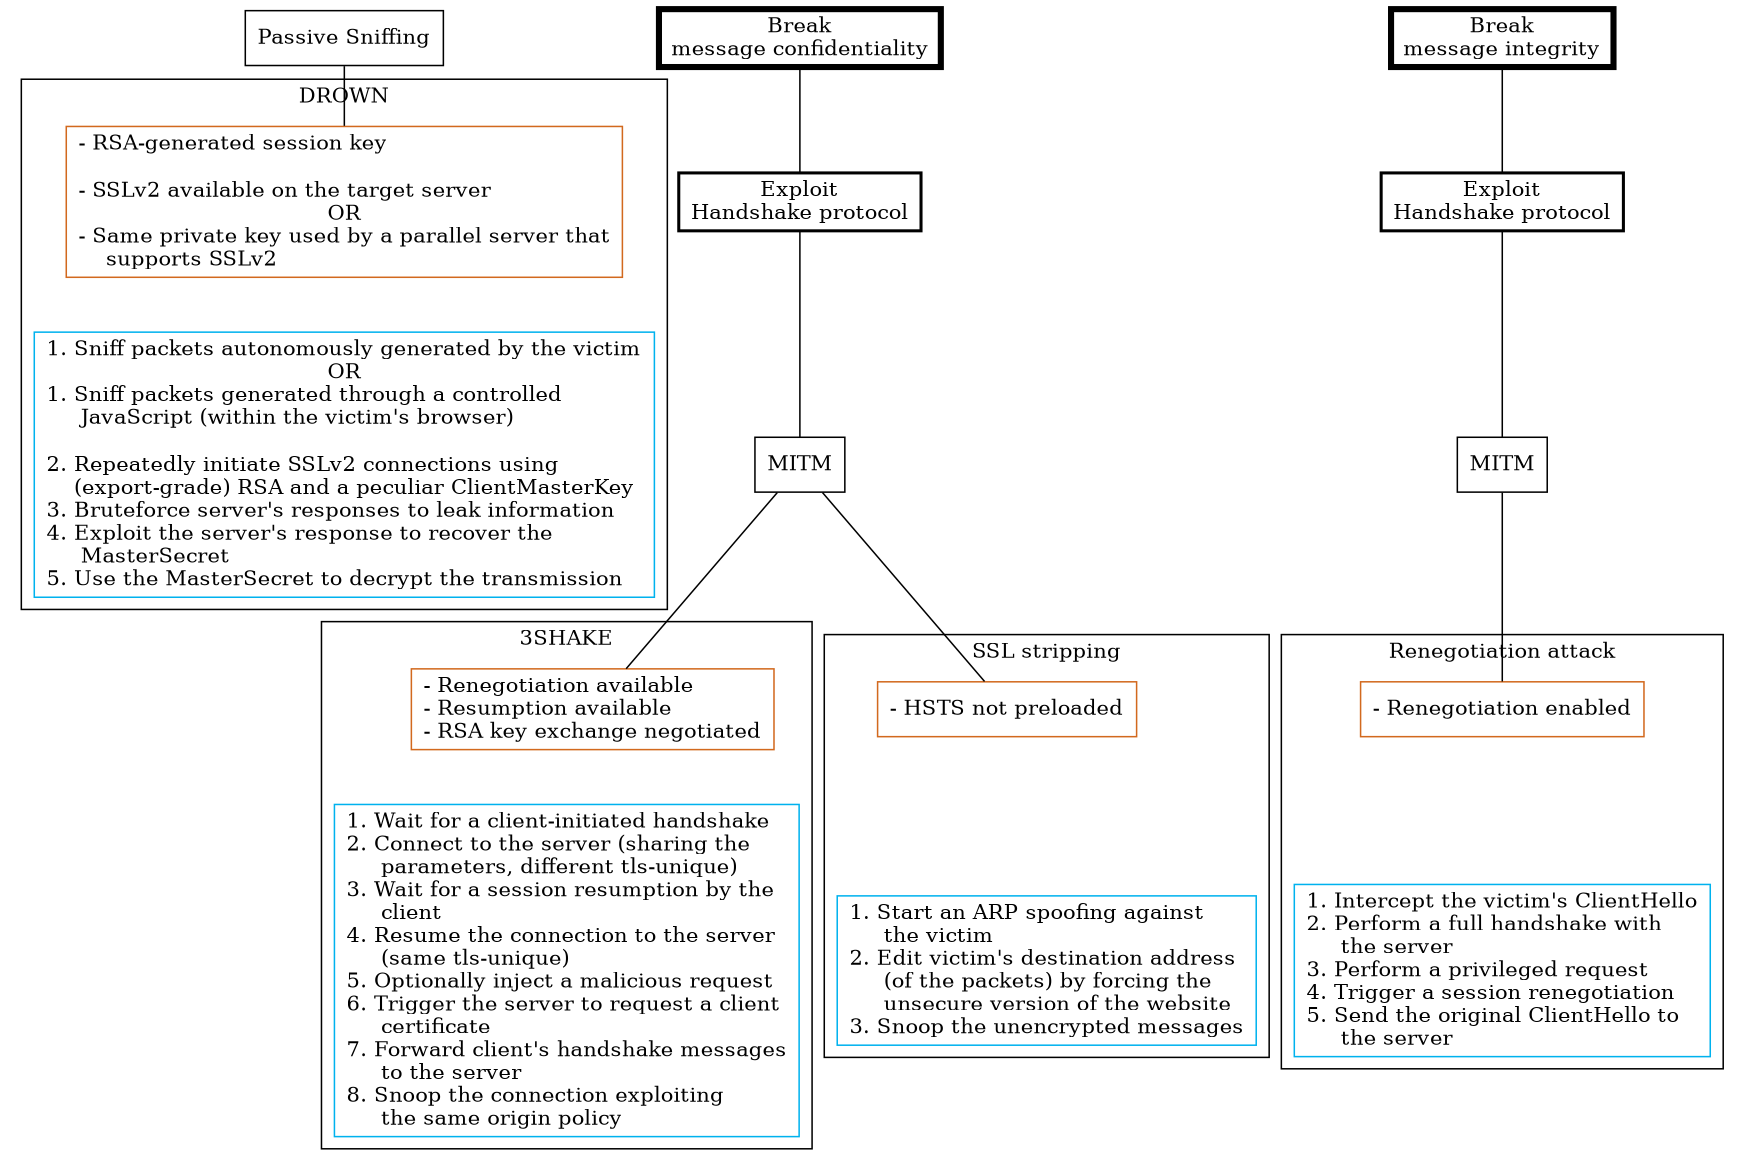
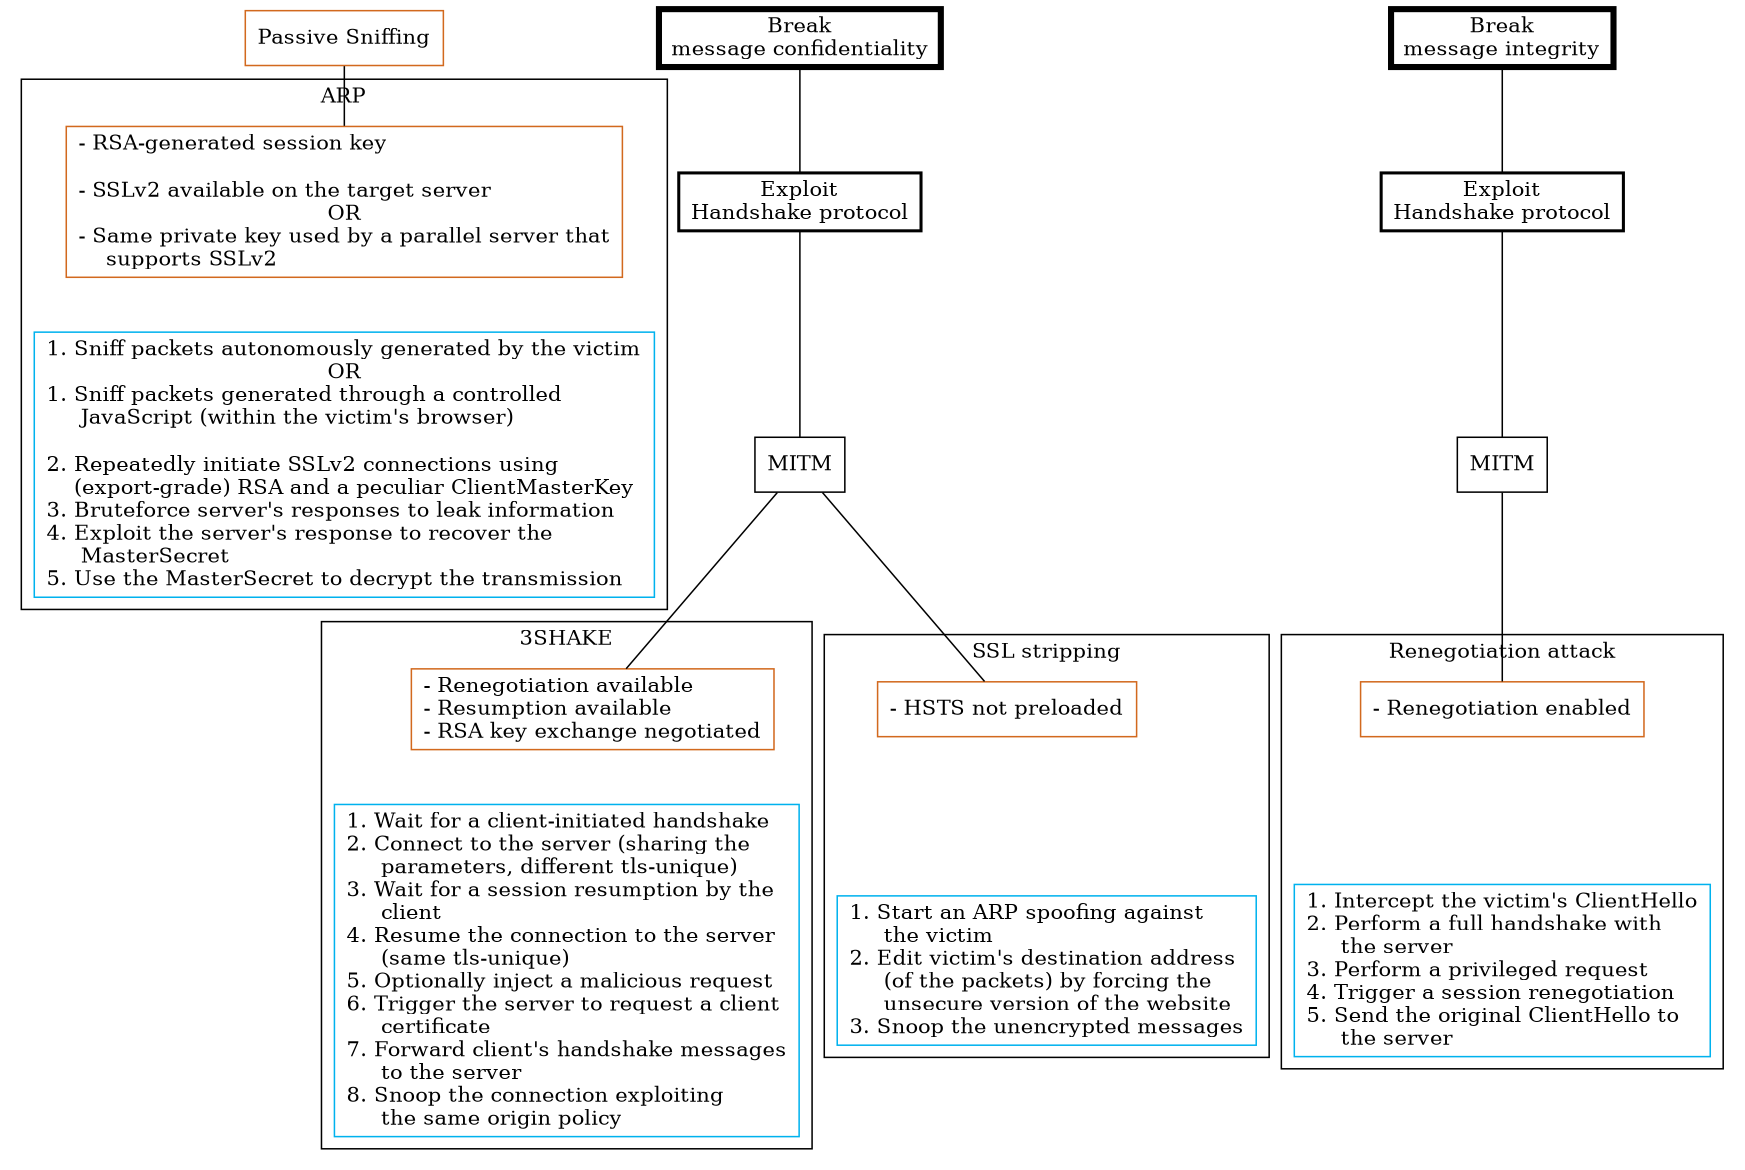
node "Passive Sniffing": color black -> chocolate
cluster "DROWN": label "DROWN" -> "ARP"
